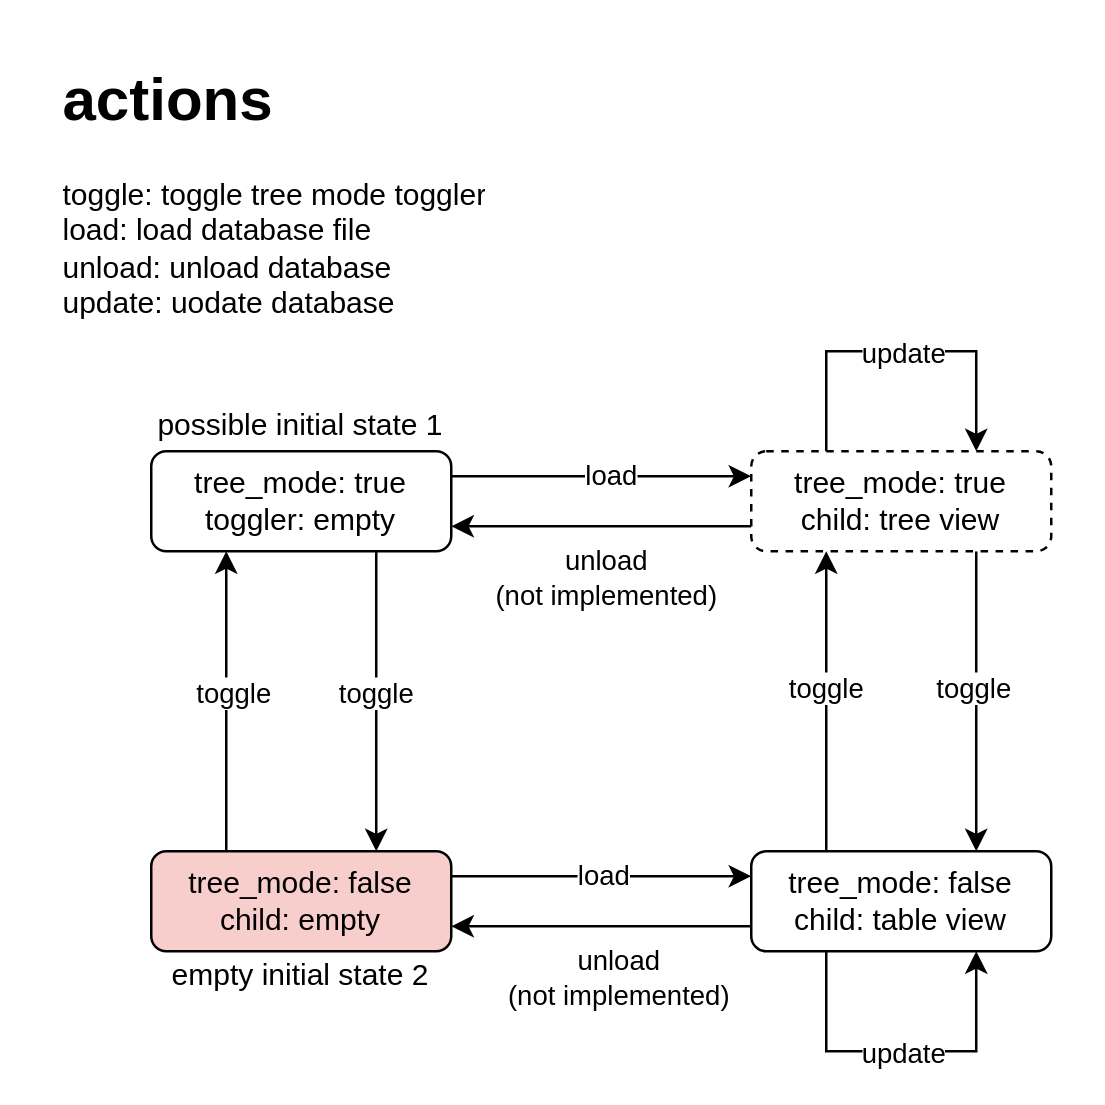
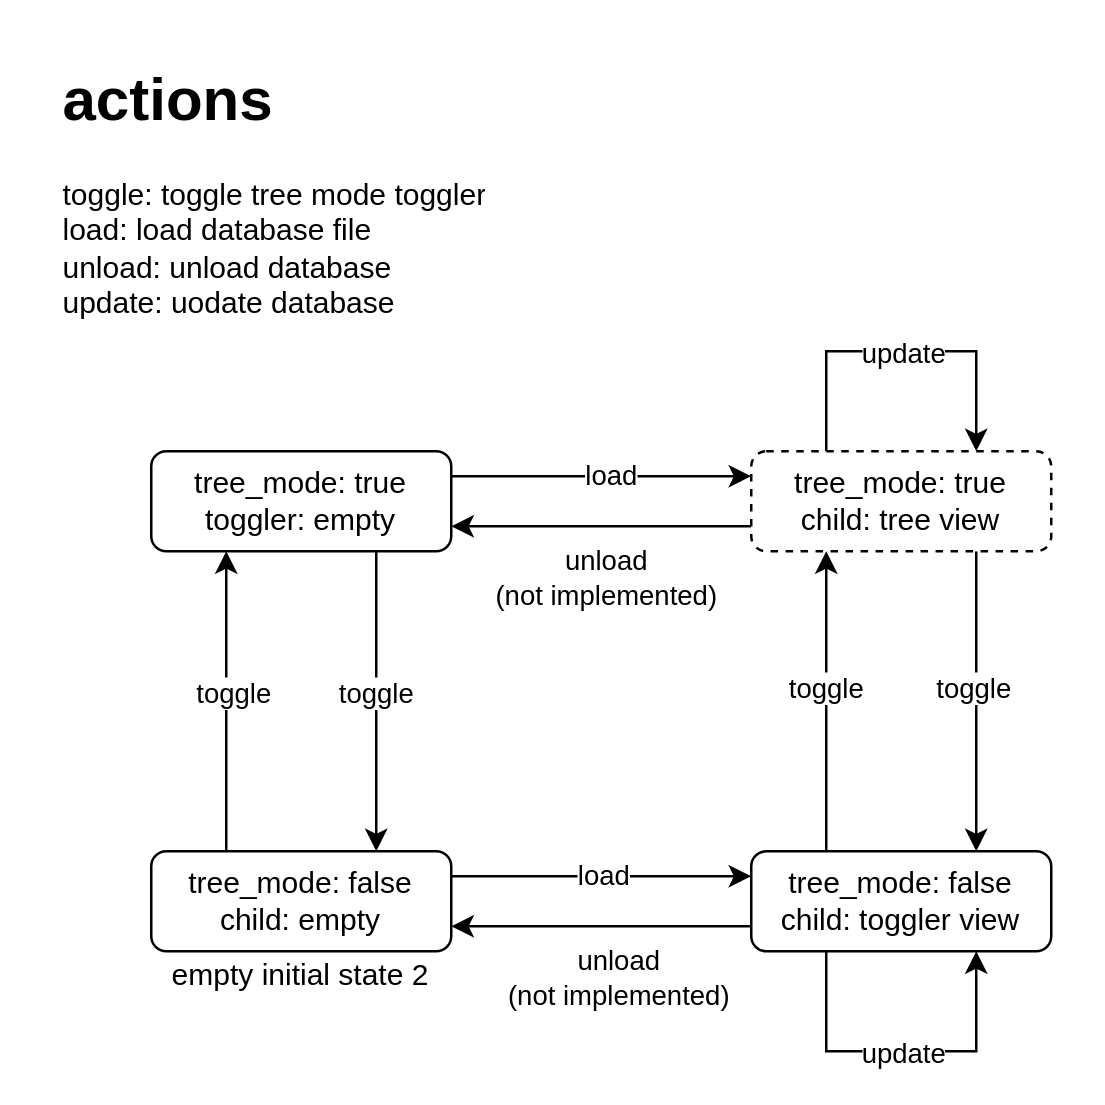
node "possible initial state 1": removed
node "tree_mode: false child: empty": fillcolor #f8cecc -> #ffffff
node "tree_mode: false child: table view": label "tree_mode: false child: table view" -> "tree_mode: false child: toggler view"
